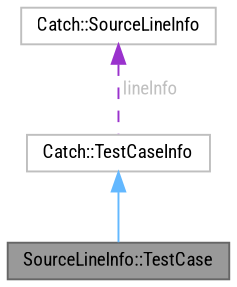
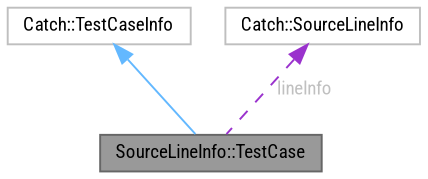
edge "Catch::TestCaseInfo" -> "Catch::SourceLineInfo": now "SourceLineInfo::TestCase" -> "Catch::SourceLineInfo"
